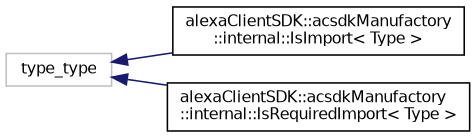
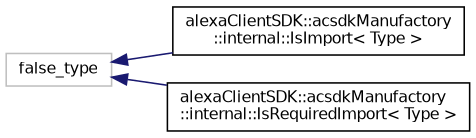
node "type_type": label "type_type" -> "false_type"
